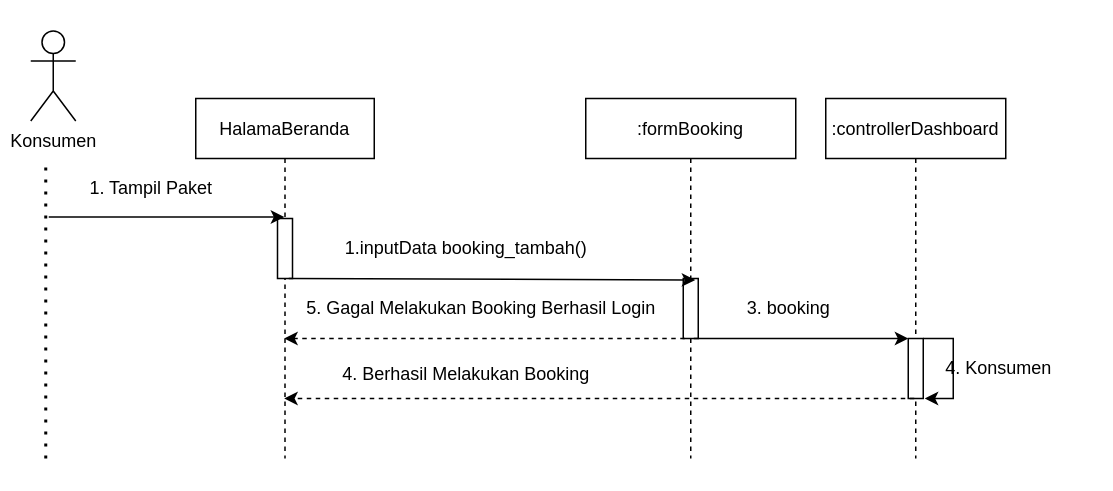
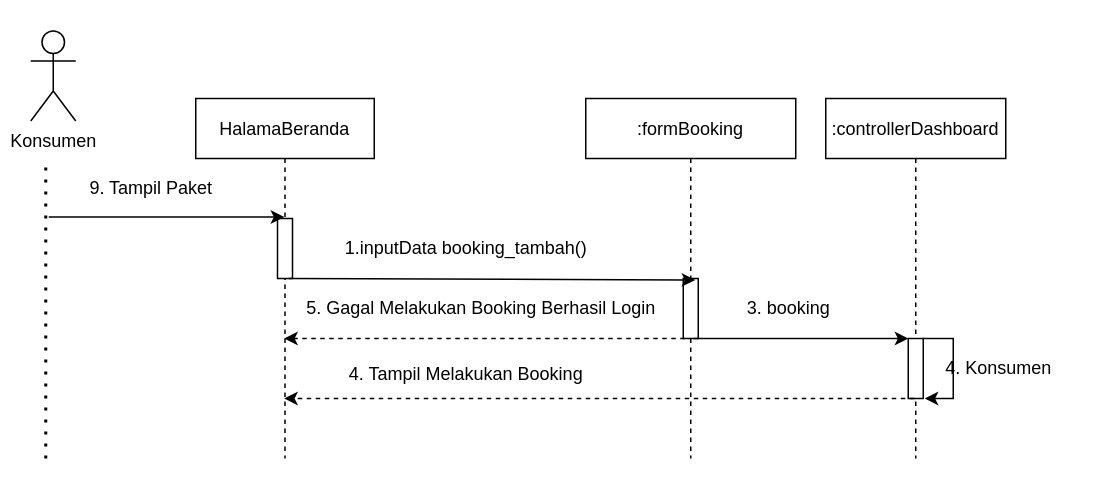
node "1. Tampil Paket": label "1. Tampil Paket" -> "9. Tampil Paket"
node "4. Berhasil Melakukan Booking": label "4. Berhasil Melakukan Booking" -> "4. Tampil Melakukan Booking"
